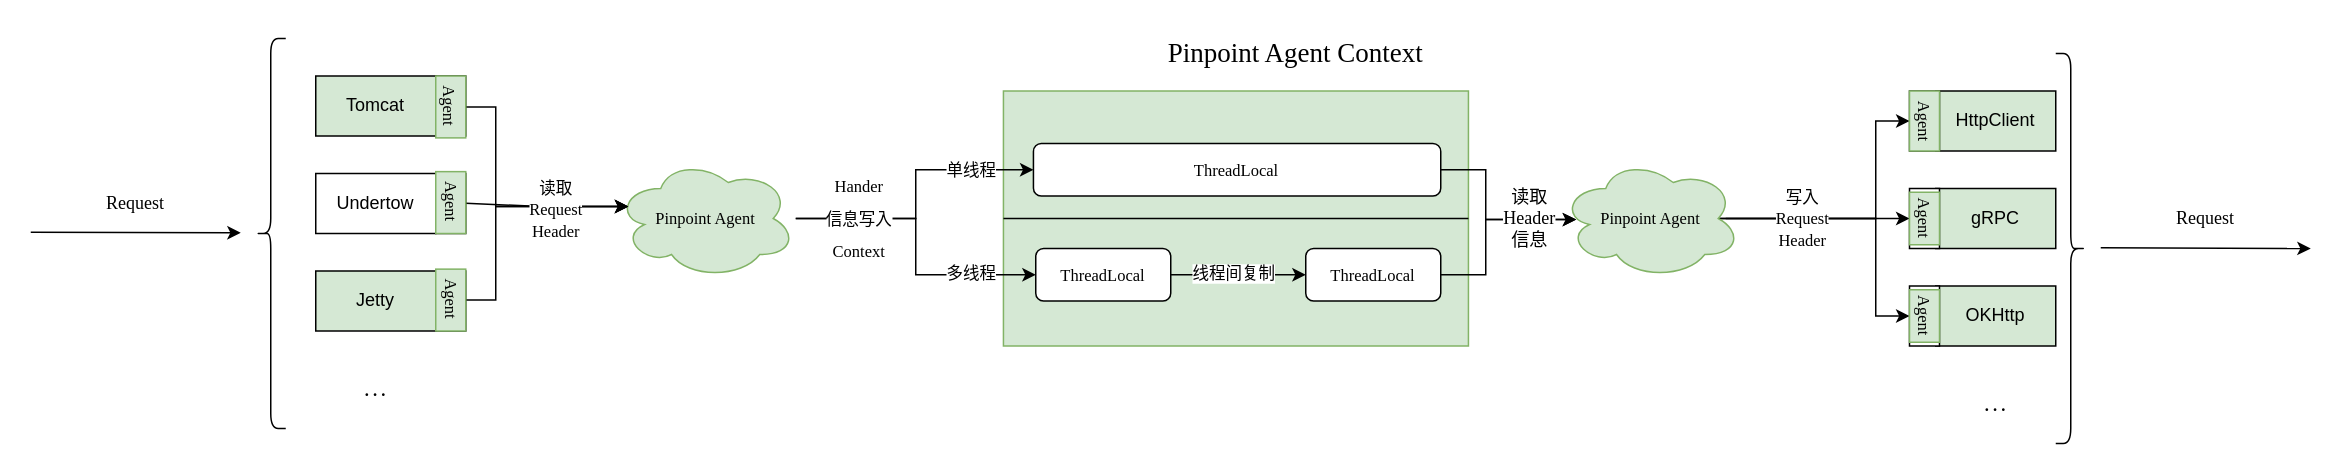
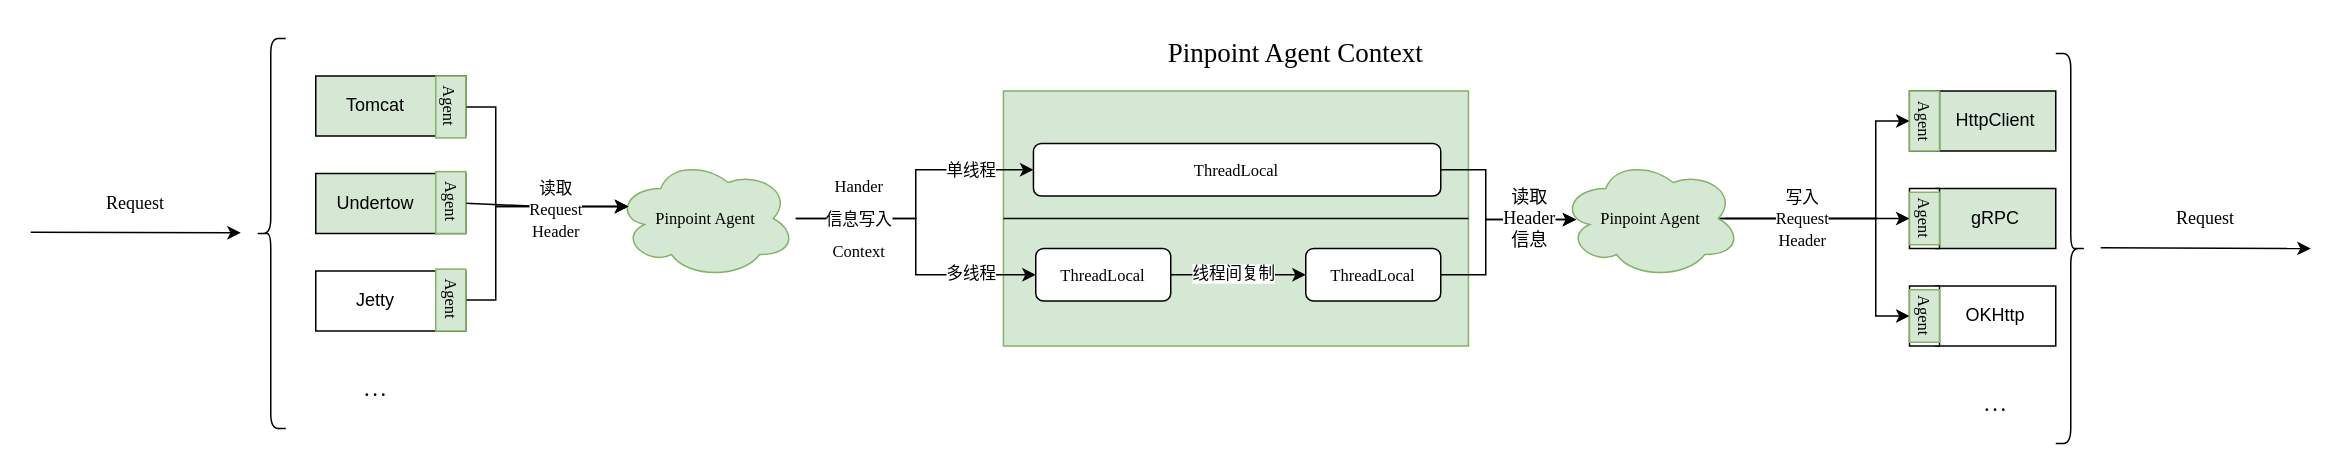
node "Undertow": fillcolor #ffffff -> #d5e8d4
node "Jetty": fillcolor #d5e8d4 -> #ffffff
node "OKHttp": fillcolor #d5e8d4 -> #ffffff
